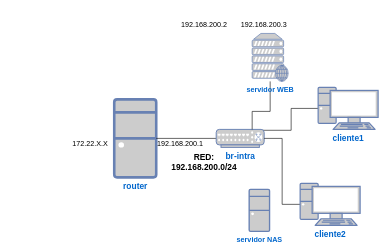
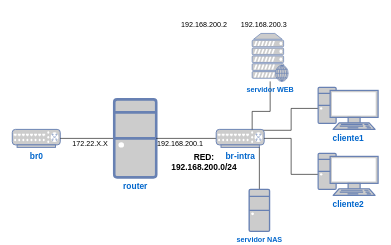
node "br0": added
edge "br0" -- "router": added
edge "br-intra" -- "servidor NAS": added
node "cliente2": moved (330, 204) -> (348, 174)
